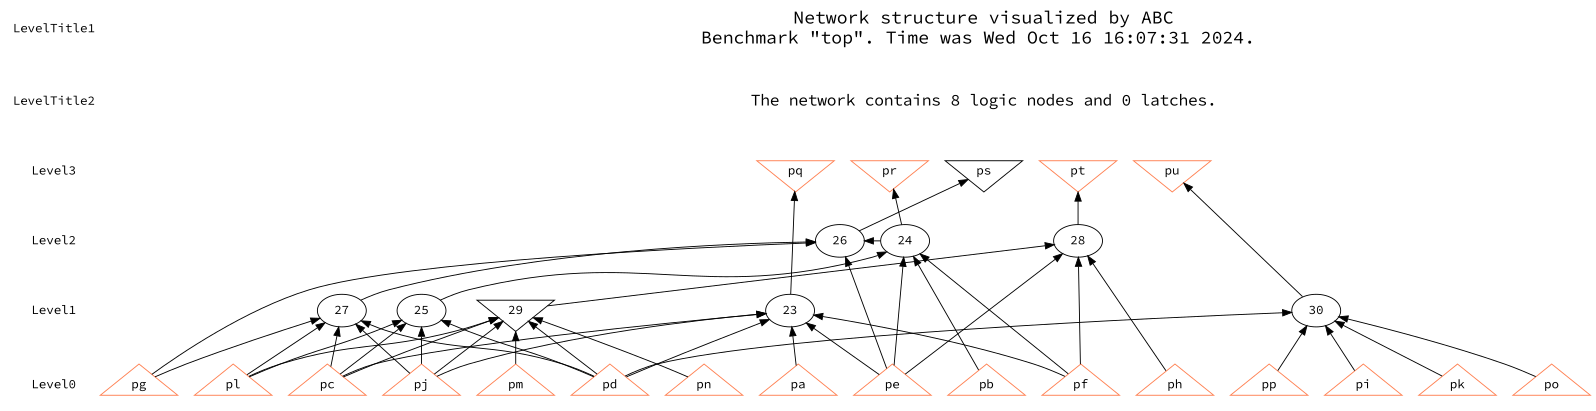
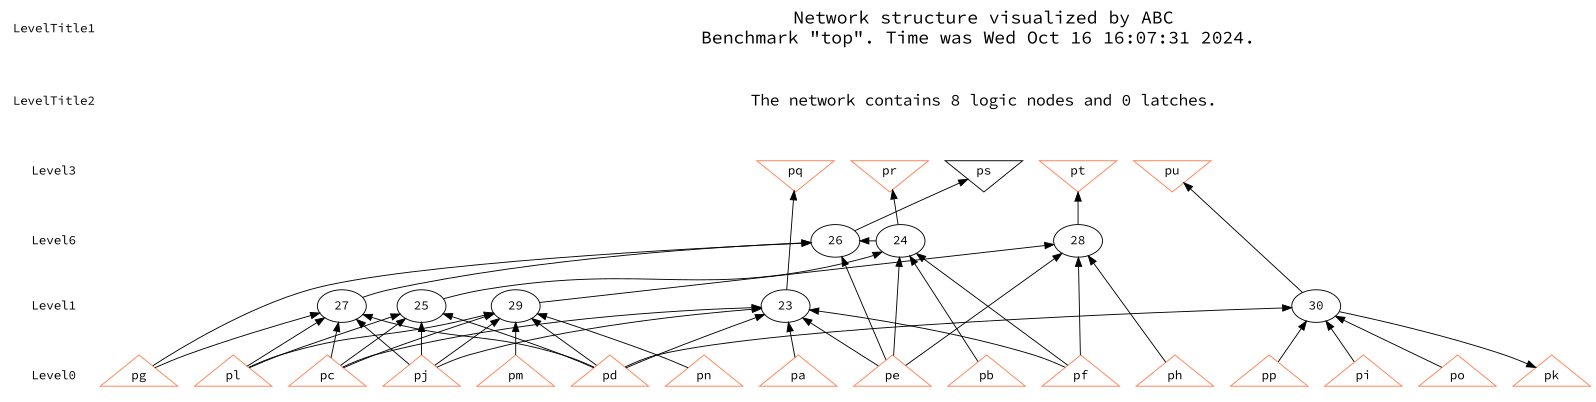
node "Level2": label "Level2" -> "Level6"
node "29": shape invtriangle -> ellipse
edge "pk" -> "30": reversed
